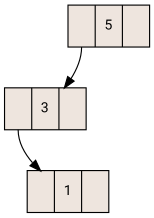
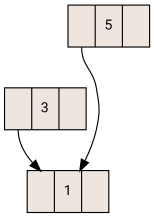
edge "5" -> "3": now "5" -> "1"
